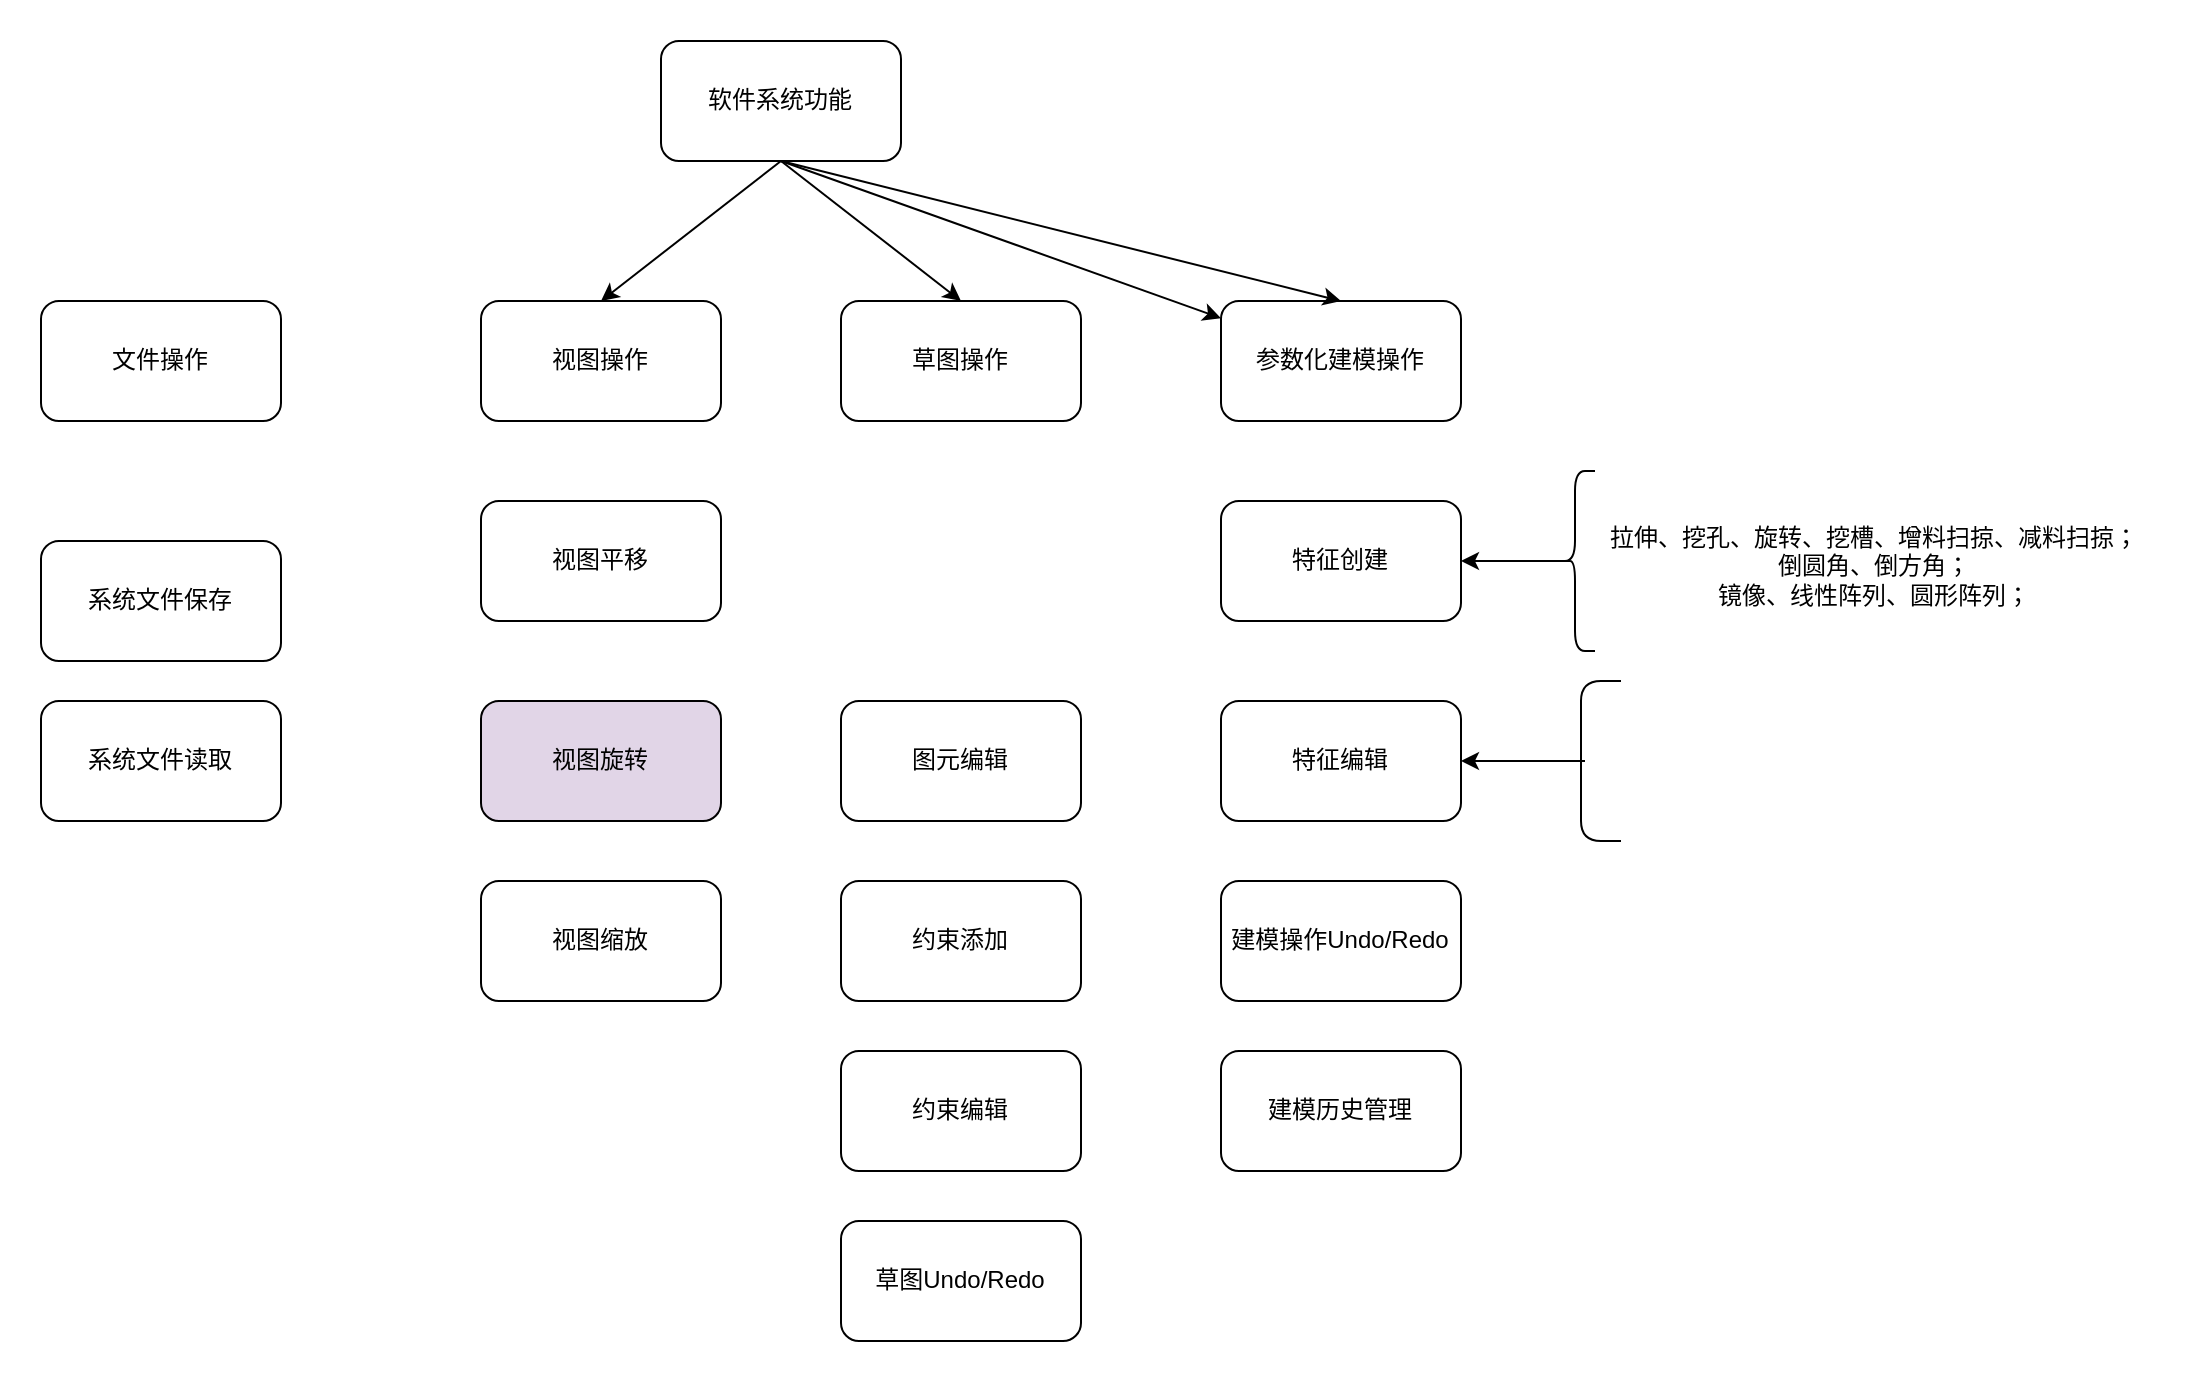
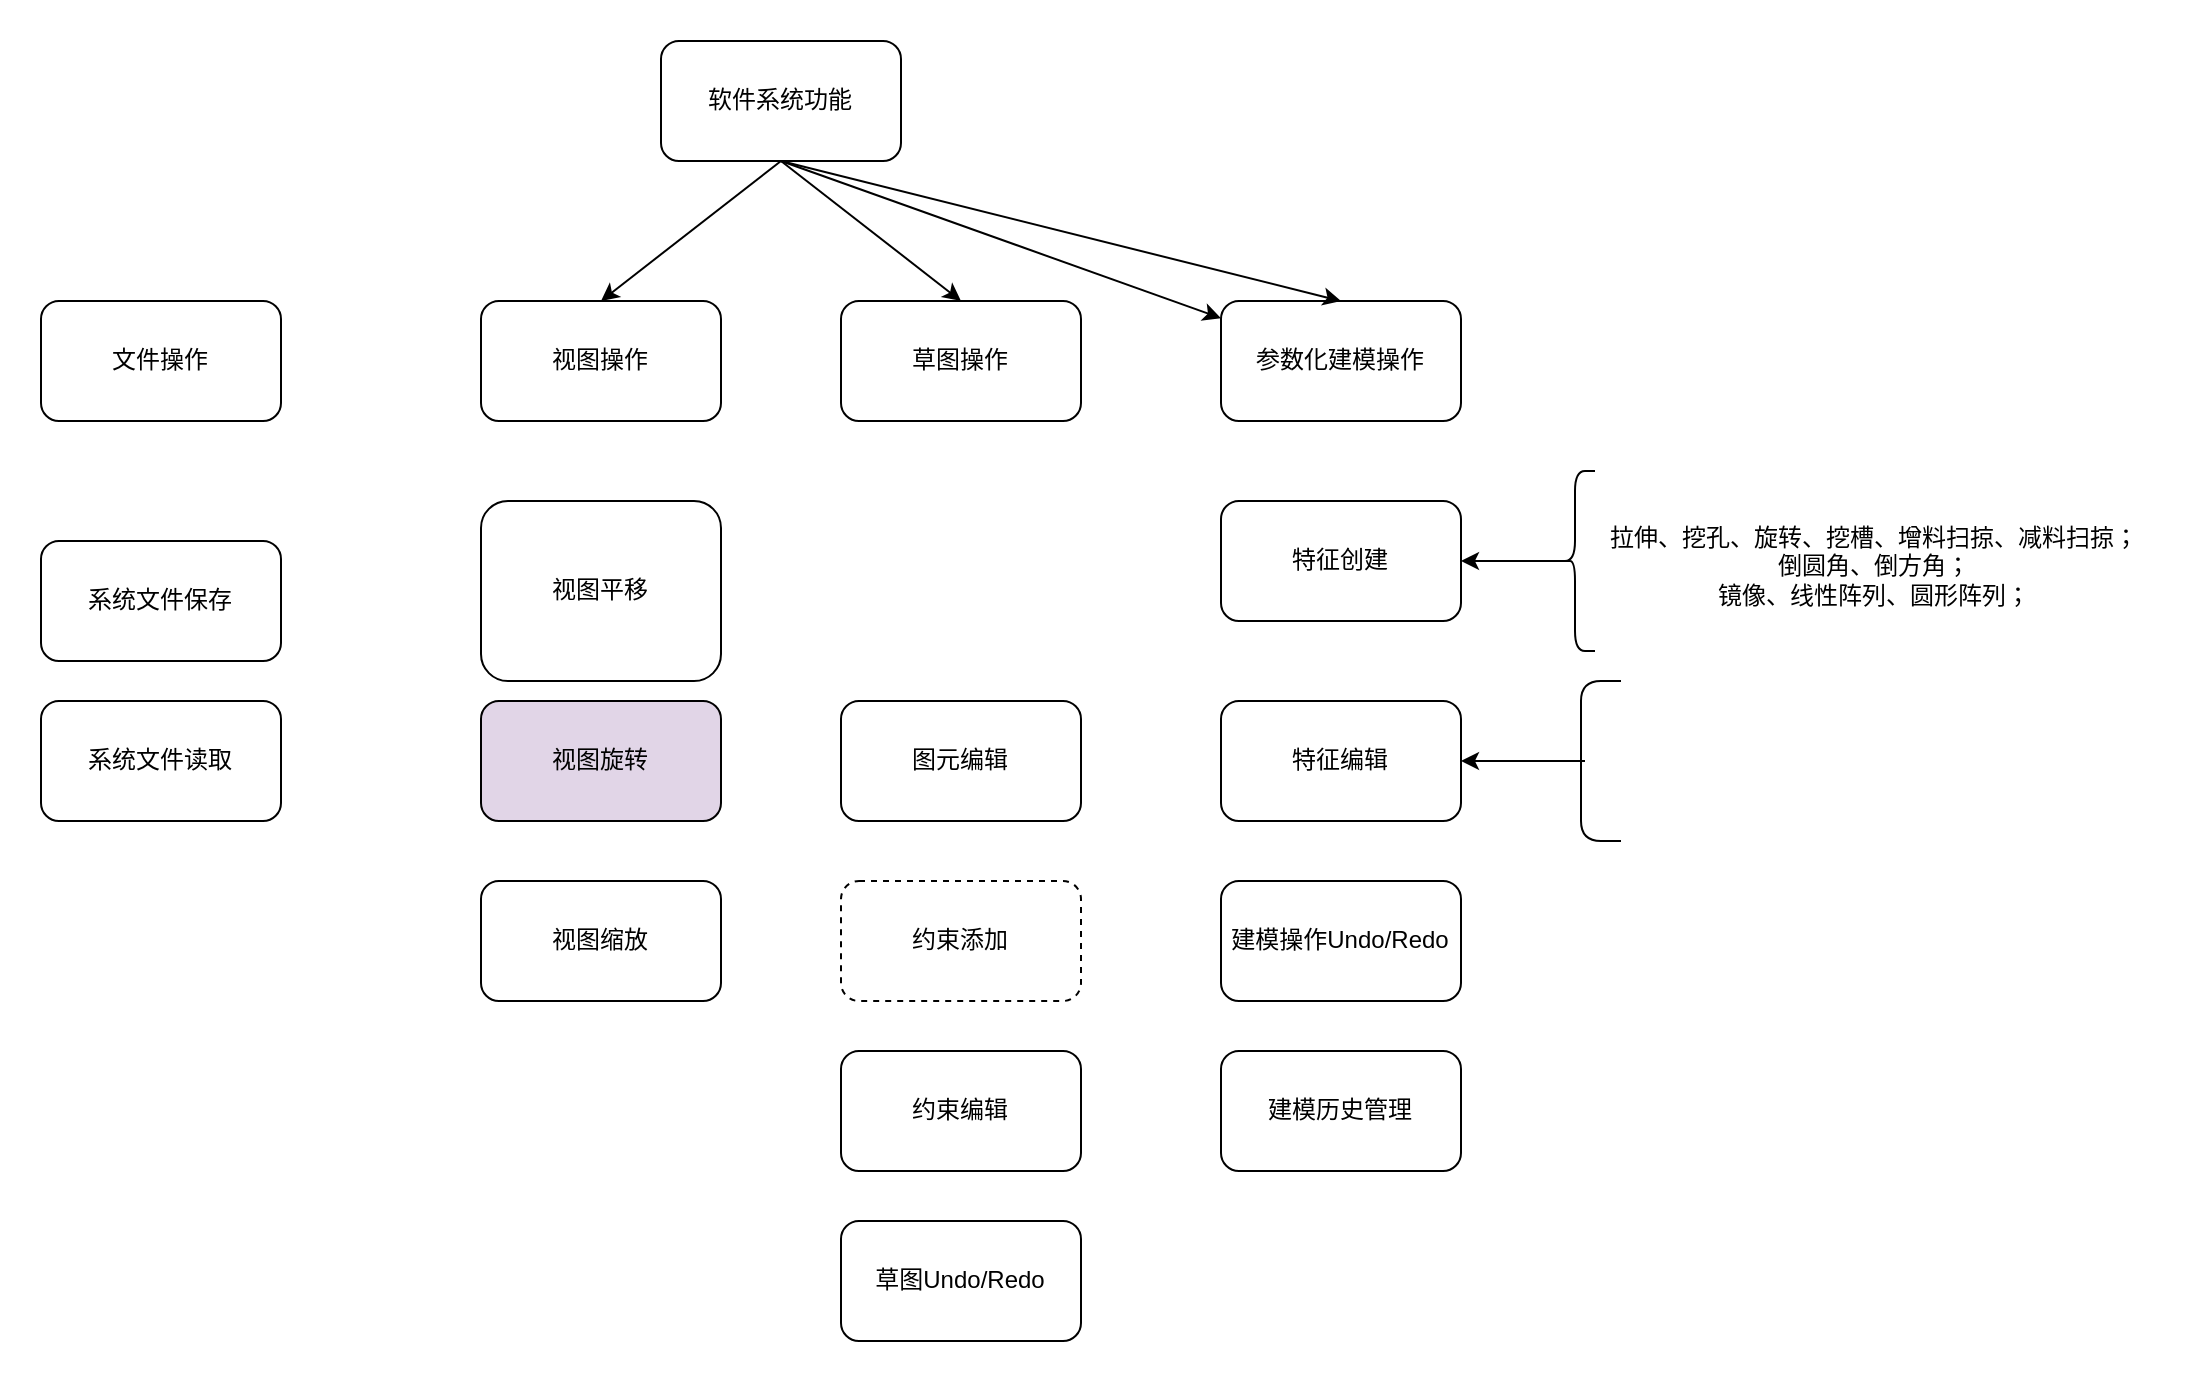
node "视图平移": size 240x120 -> 240x180
node "约束添加": style solid -> dashed
